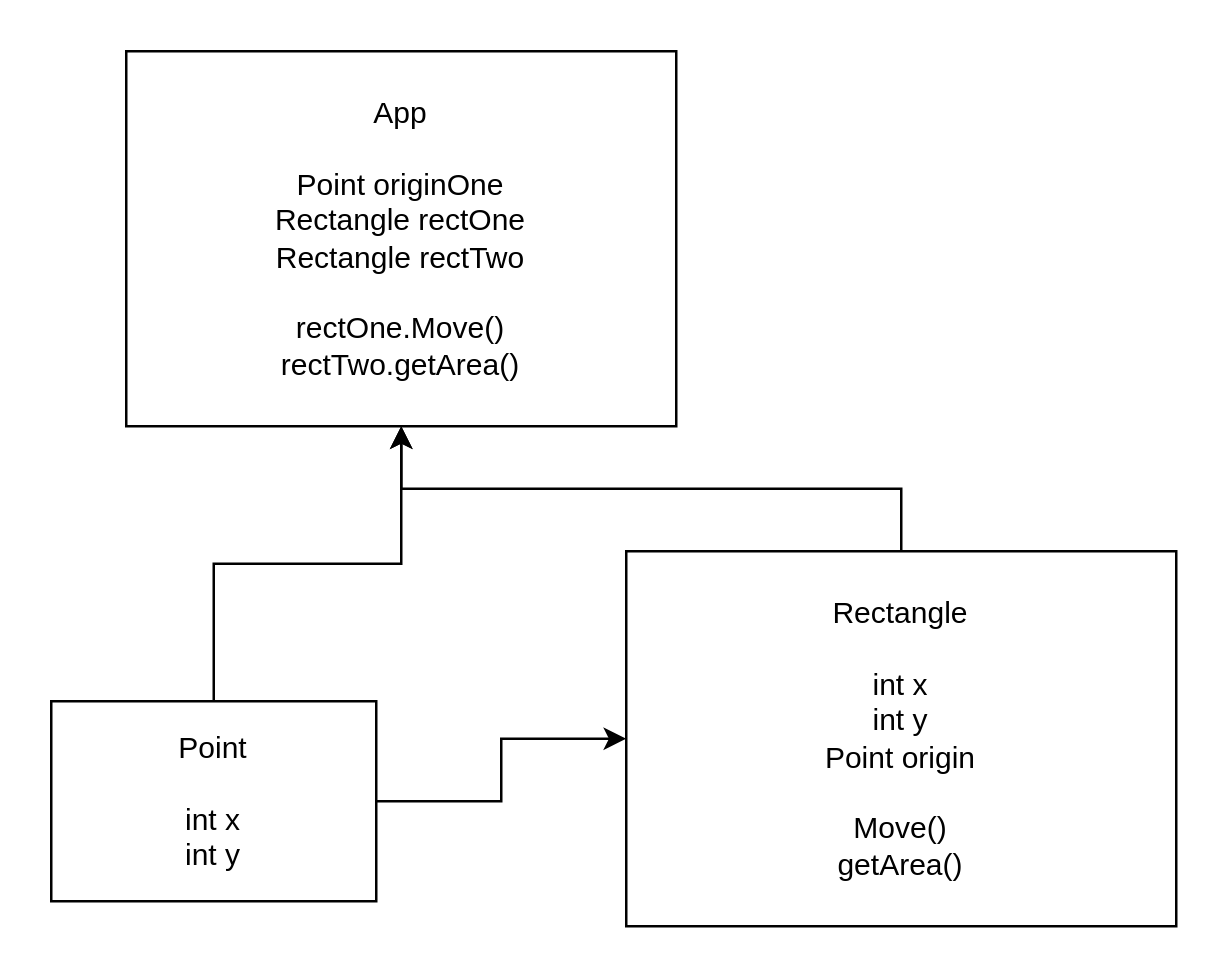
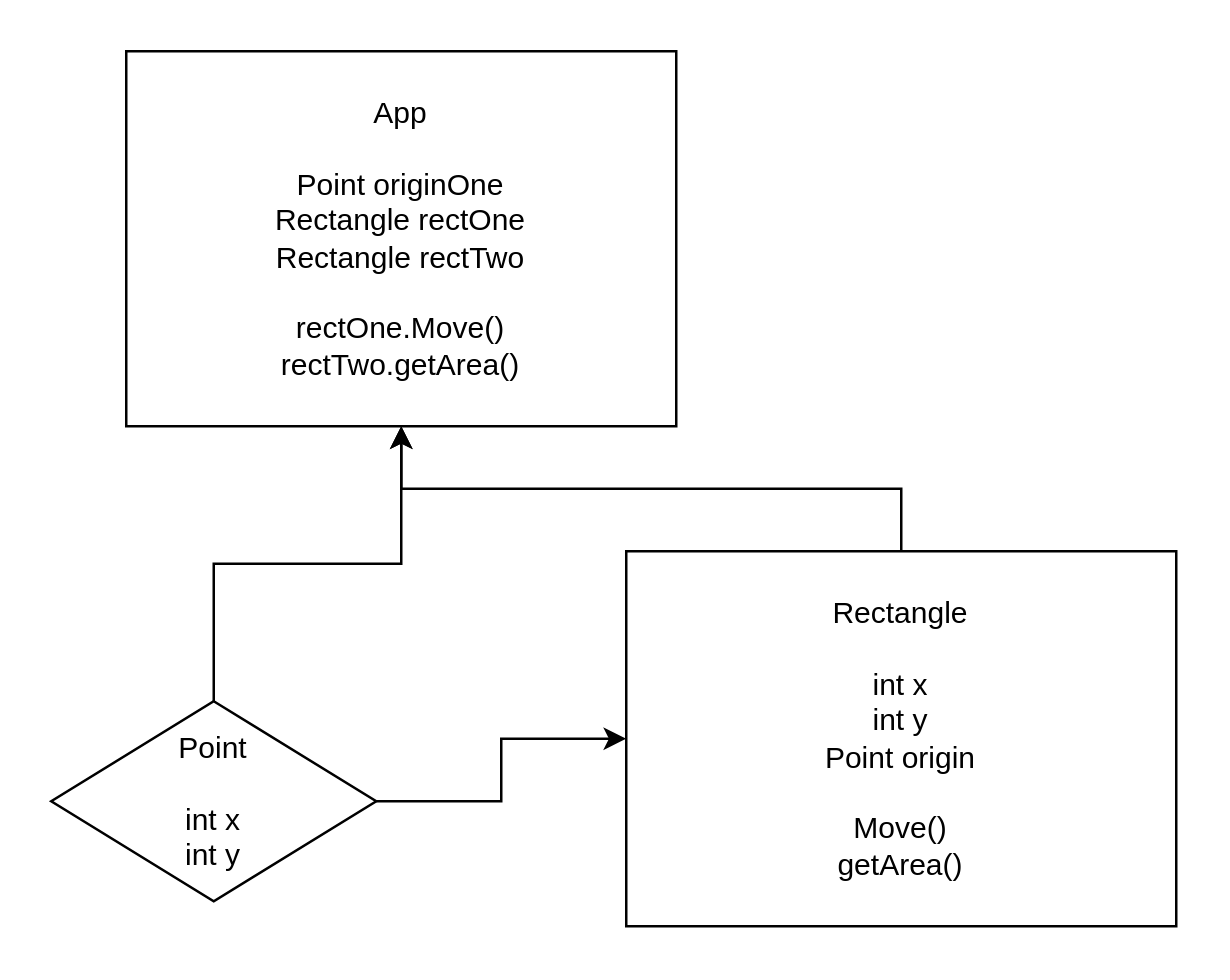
node "Point int x int y": shape rectangle -> diamond
